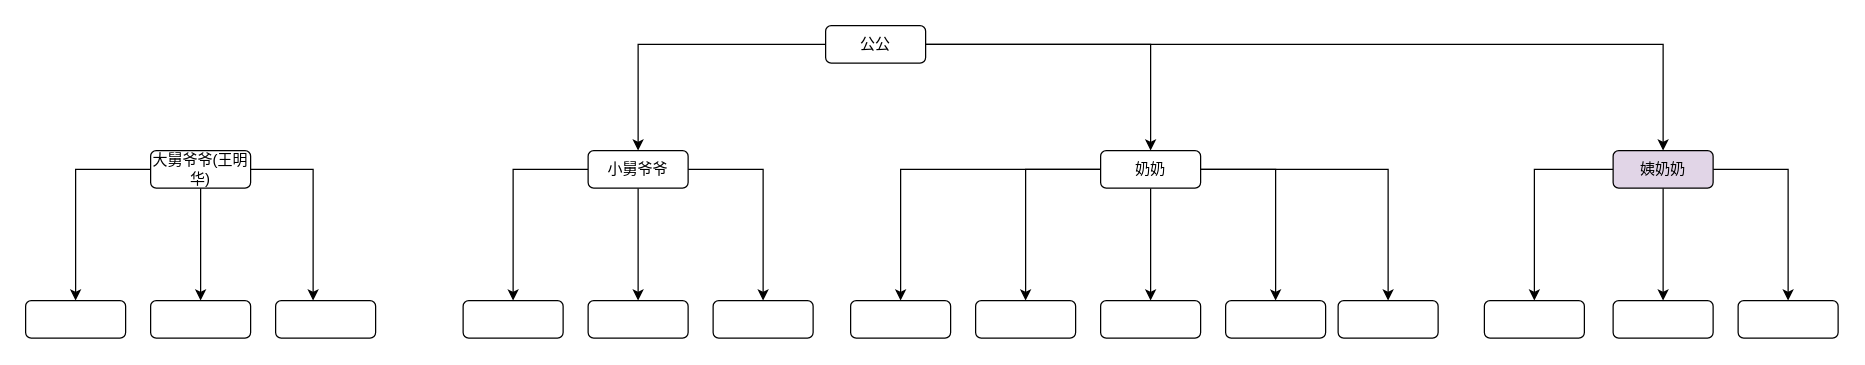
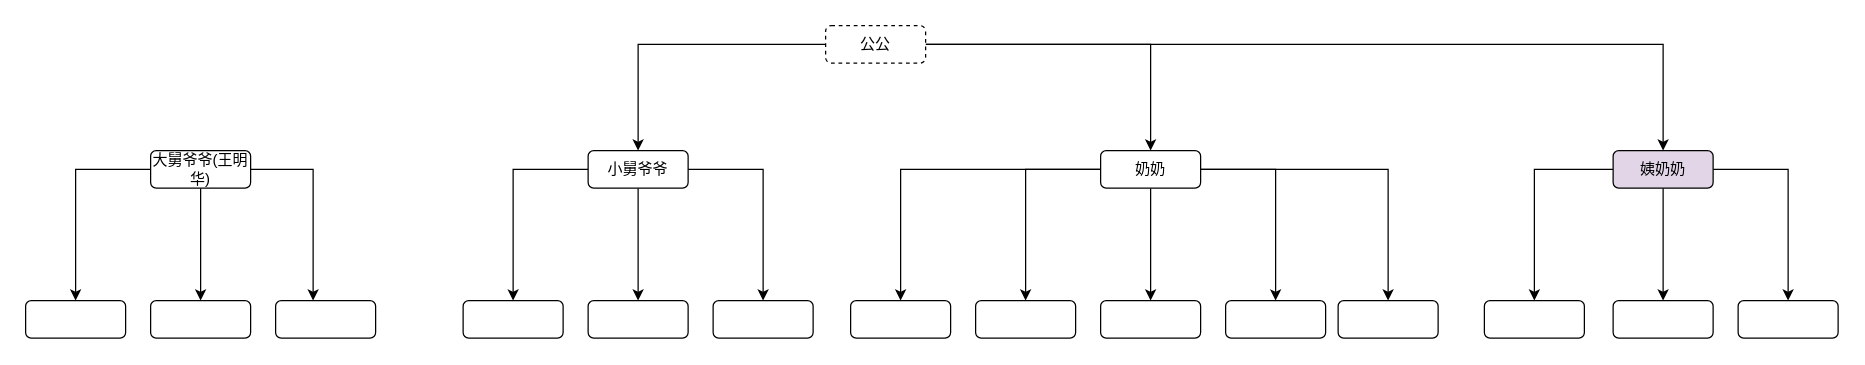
node "公公": style solid -> dashed
